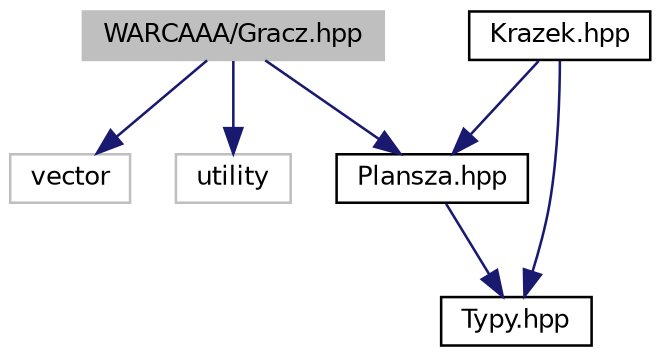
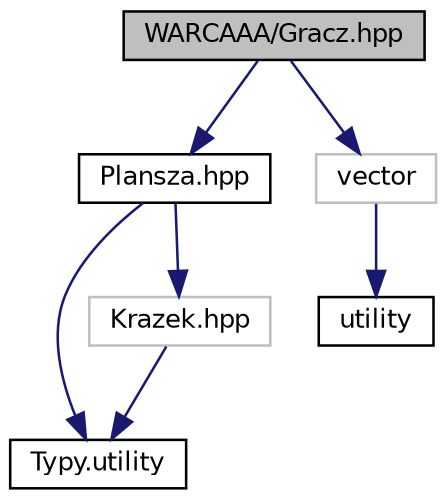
node "WARCAAA/Gracz.hpp": color grey75 -> black
node "Krazek.hpp": color black -> grey75
edge "WARCAAA/Gracz.hpp" -> "utility": now "vector" -> "utility"
edge "Krazek.hpp" -> "Plansza.hpp": reversed
node "utility": color grey75 -> black
node "Typy.hpp": label "Typy.hpp" -> "Typy.utility"
